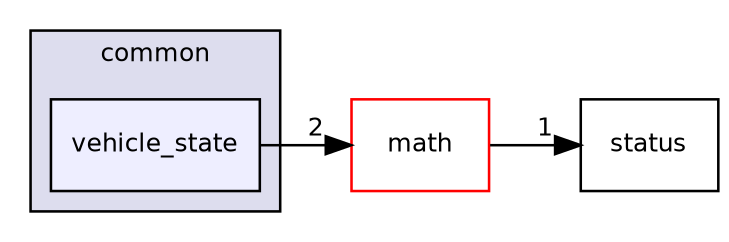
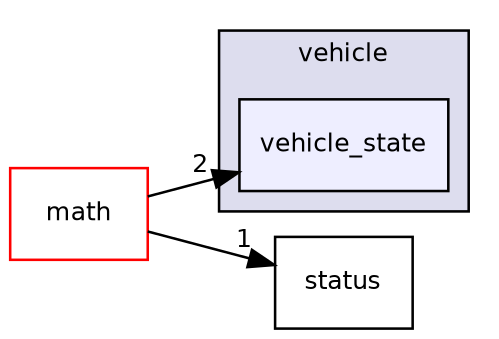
cluster "common": label "common" -> "vehicle"
edge "vehicle_state" -> "math": reversed
